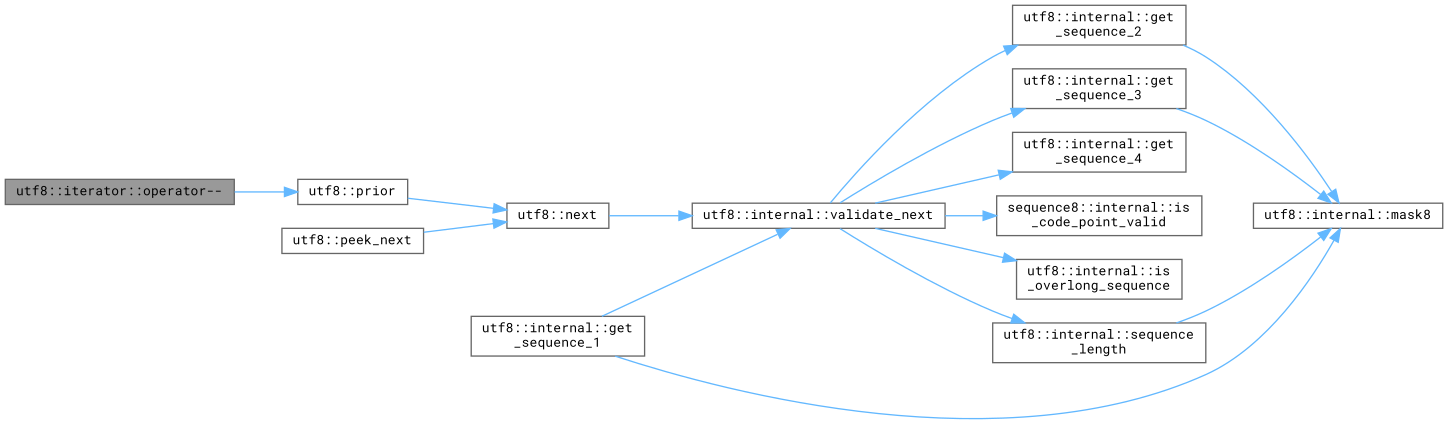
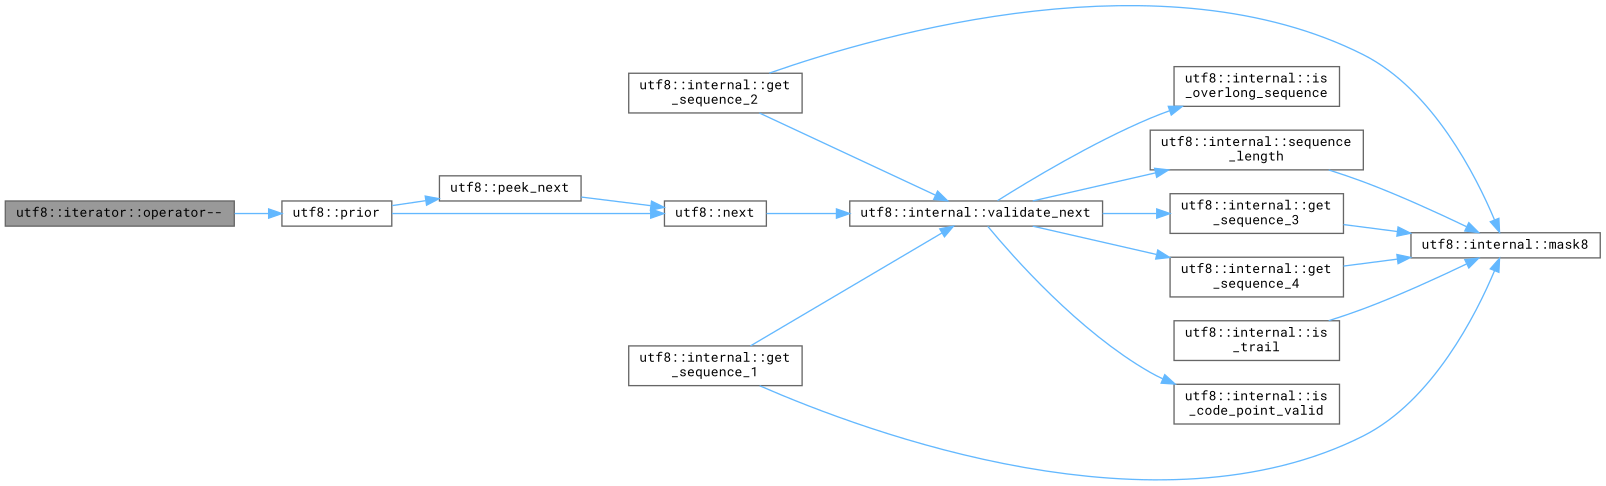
edge "utf8::internal::validate_next" -> "utf8::internal::get _sequence_2": reversed
edge "utf8::prior" -> "utf8::peek_next": added
node "sequence8::internal::is _code_point_valid": label "sequence8::internal::is _code_point_valid" -> "utf8::internal::is _code_point_valid"
edge "utf8::internal::get _sequence_4" -> "utf8::internal::mask8": added
node "utf8::internal::is _trail": added
